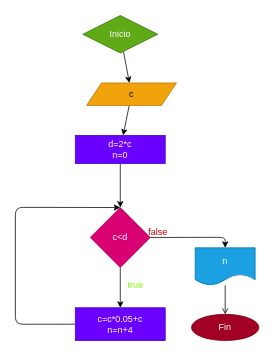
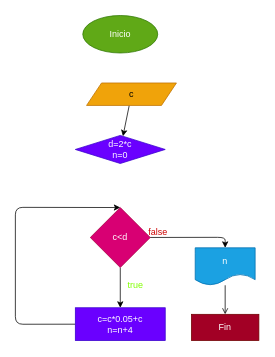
node "Inicio": shape diamond -> ellipse
edge "Inicio" -> "c": removed
node "d=2*c n=0": shape rectangle -> diamond
edge "d=2*c n=0" -> "c<d": removed
node "Fin": shape ellipse -> rectangle
